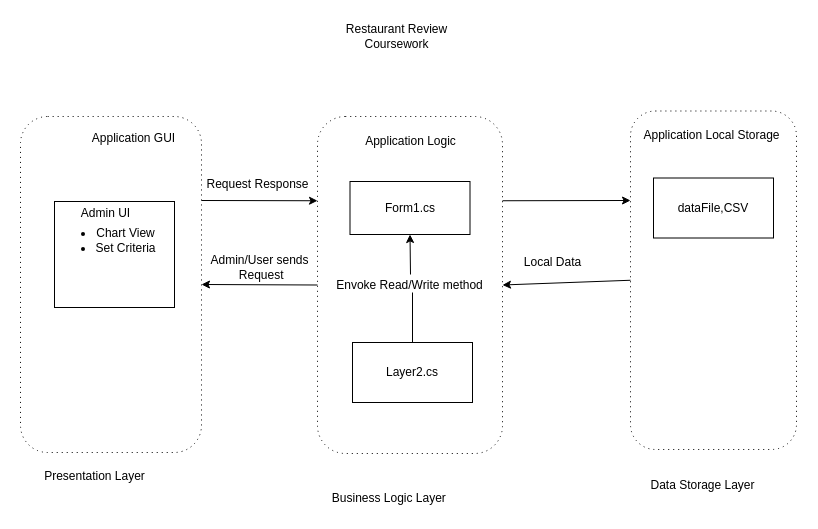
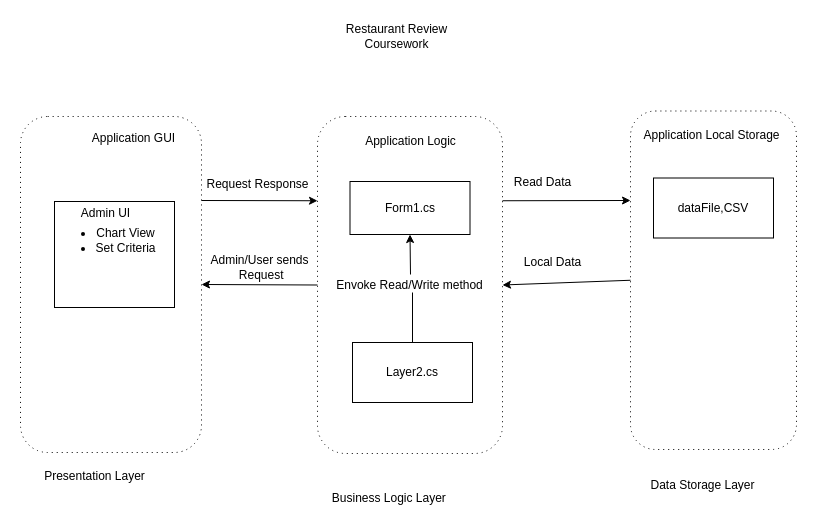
node "Read Data": added
